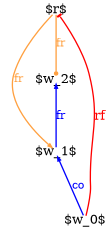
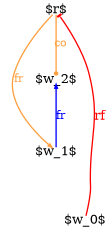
edge "$r$" -> "$w_2$": label "fr" -> "co"
edge "$w_0$" -> "$w_1$": removed, label "co"
